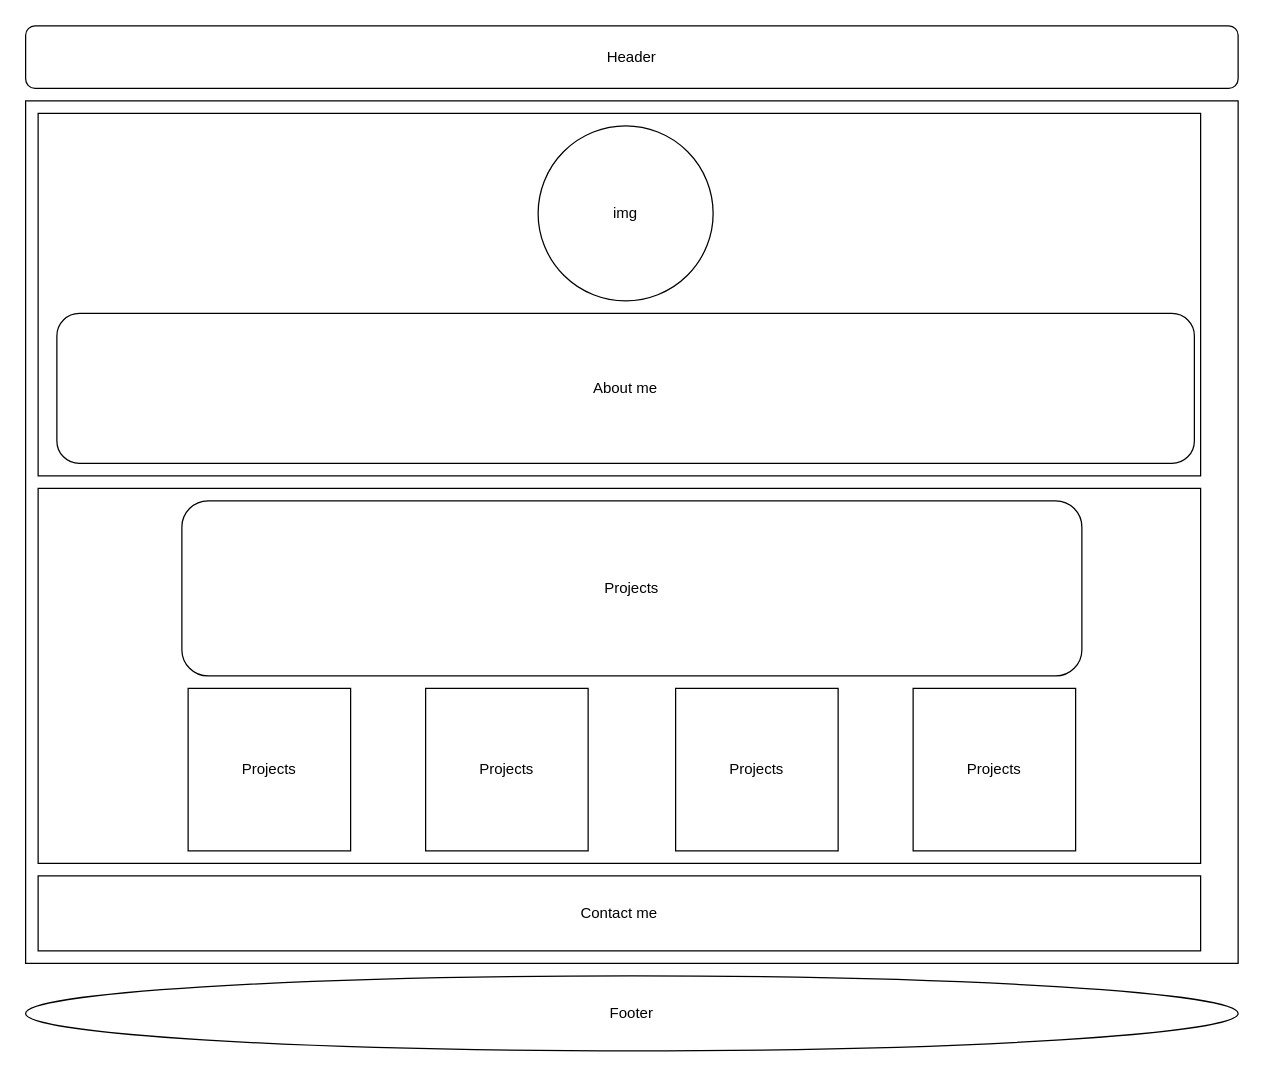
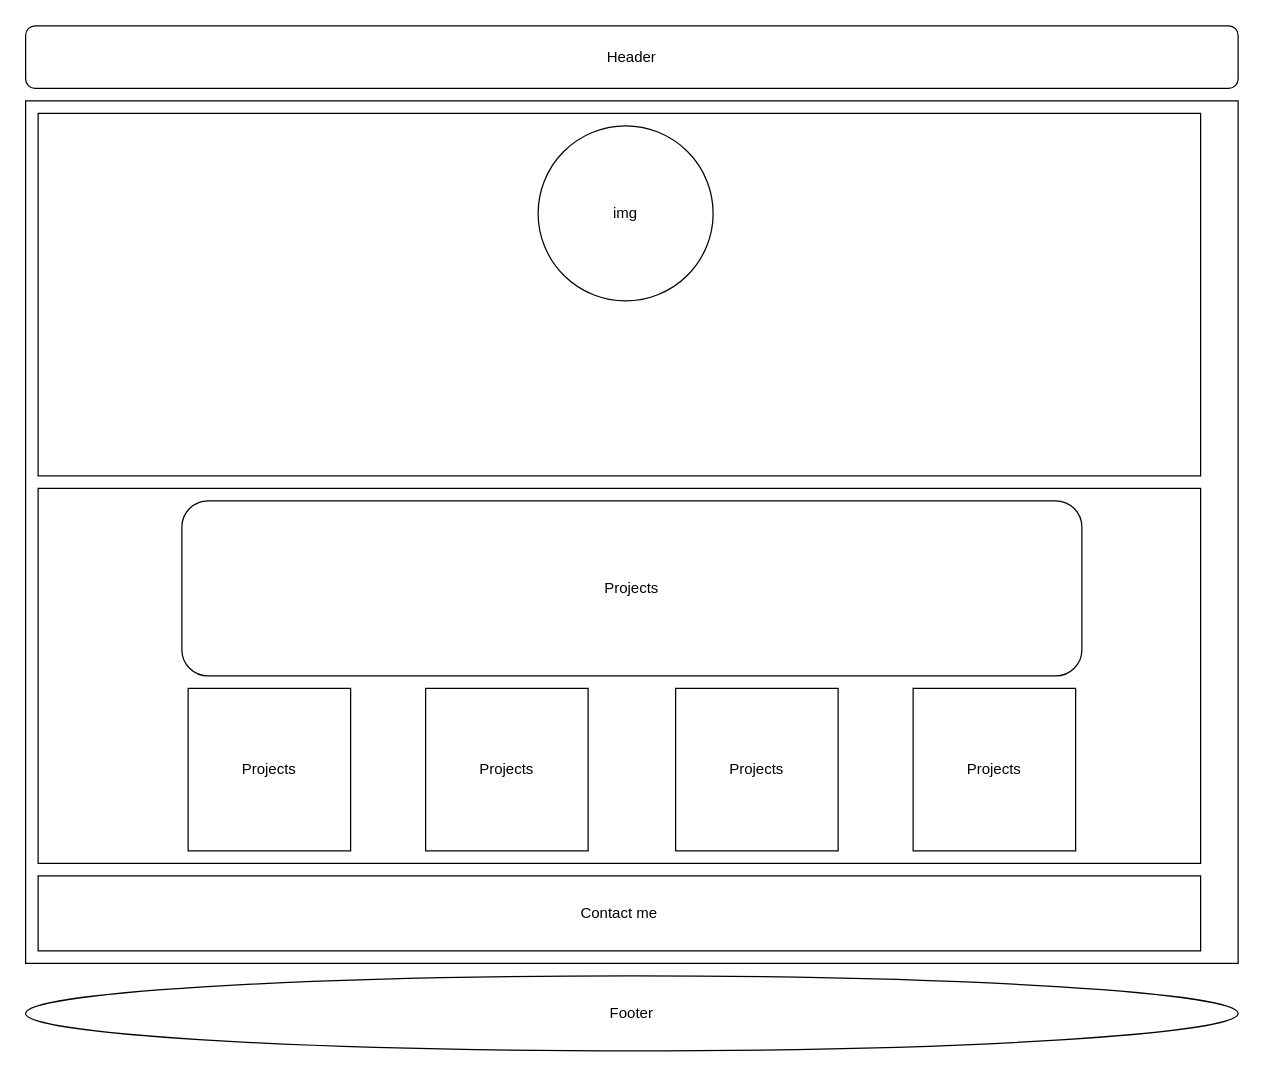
node "About me": removed
